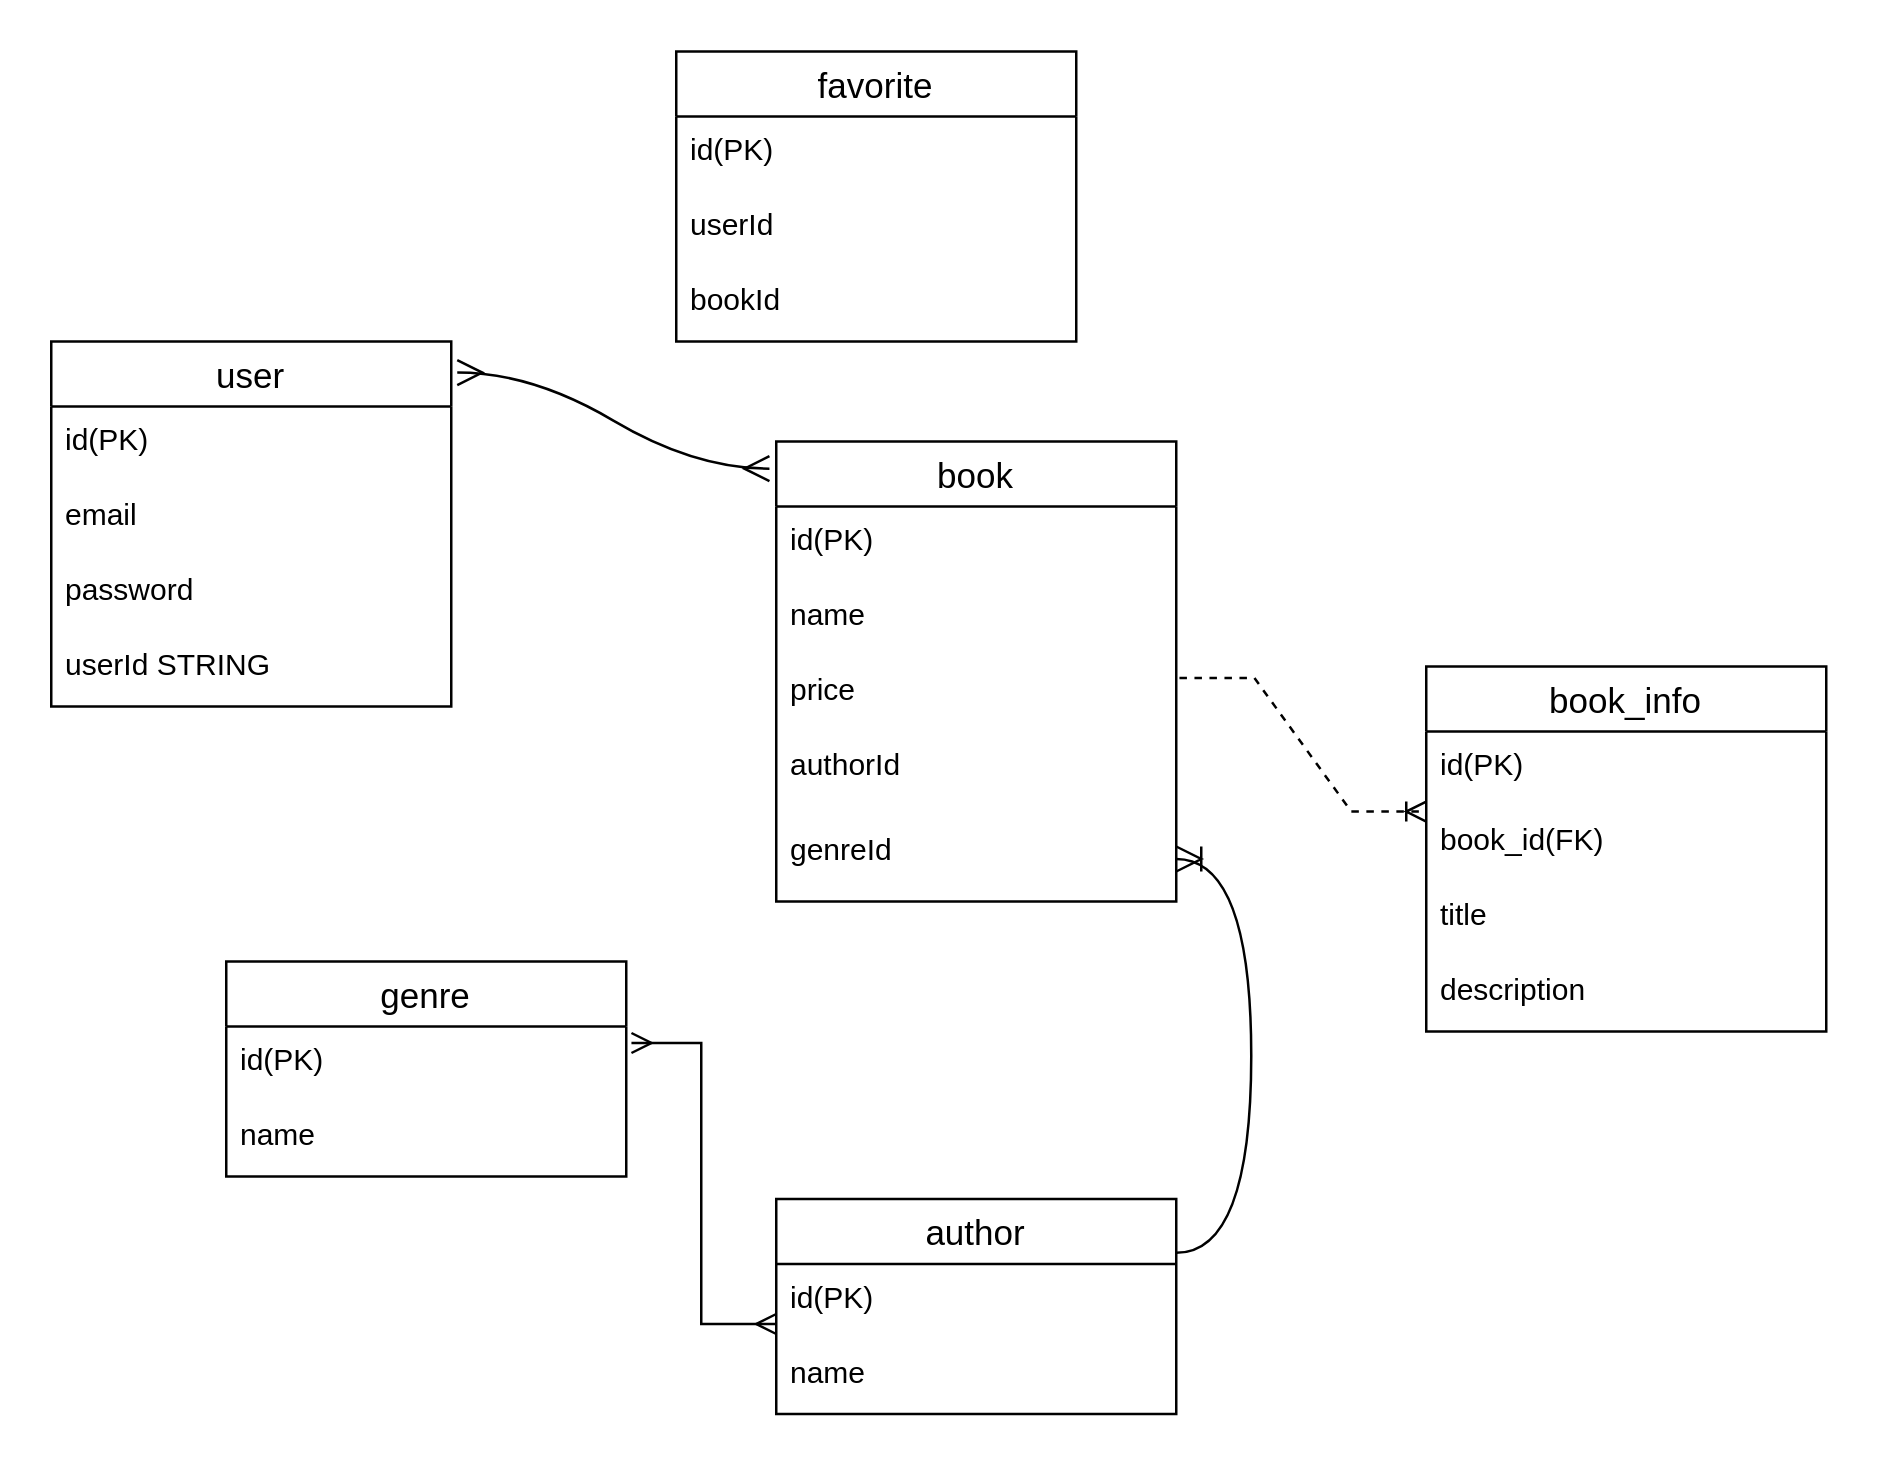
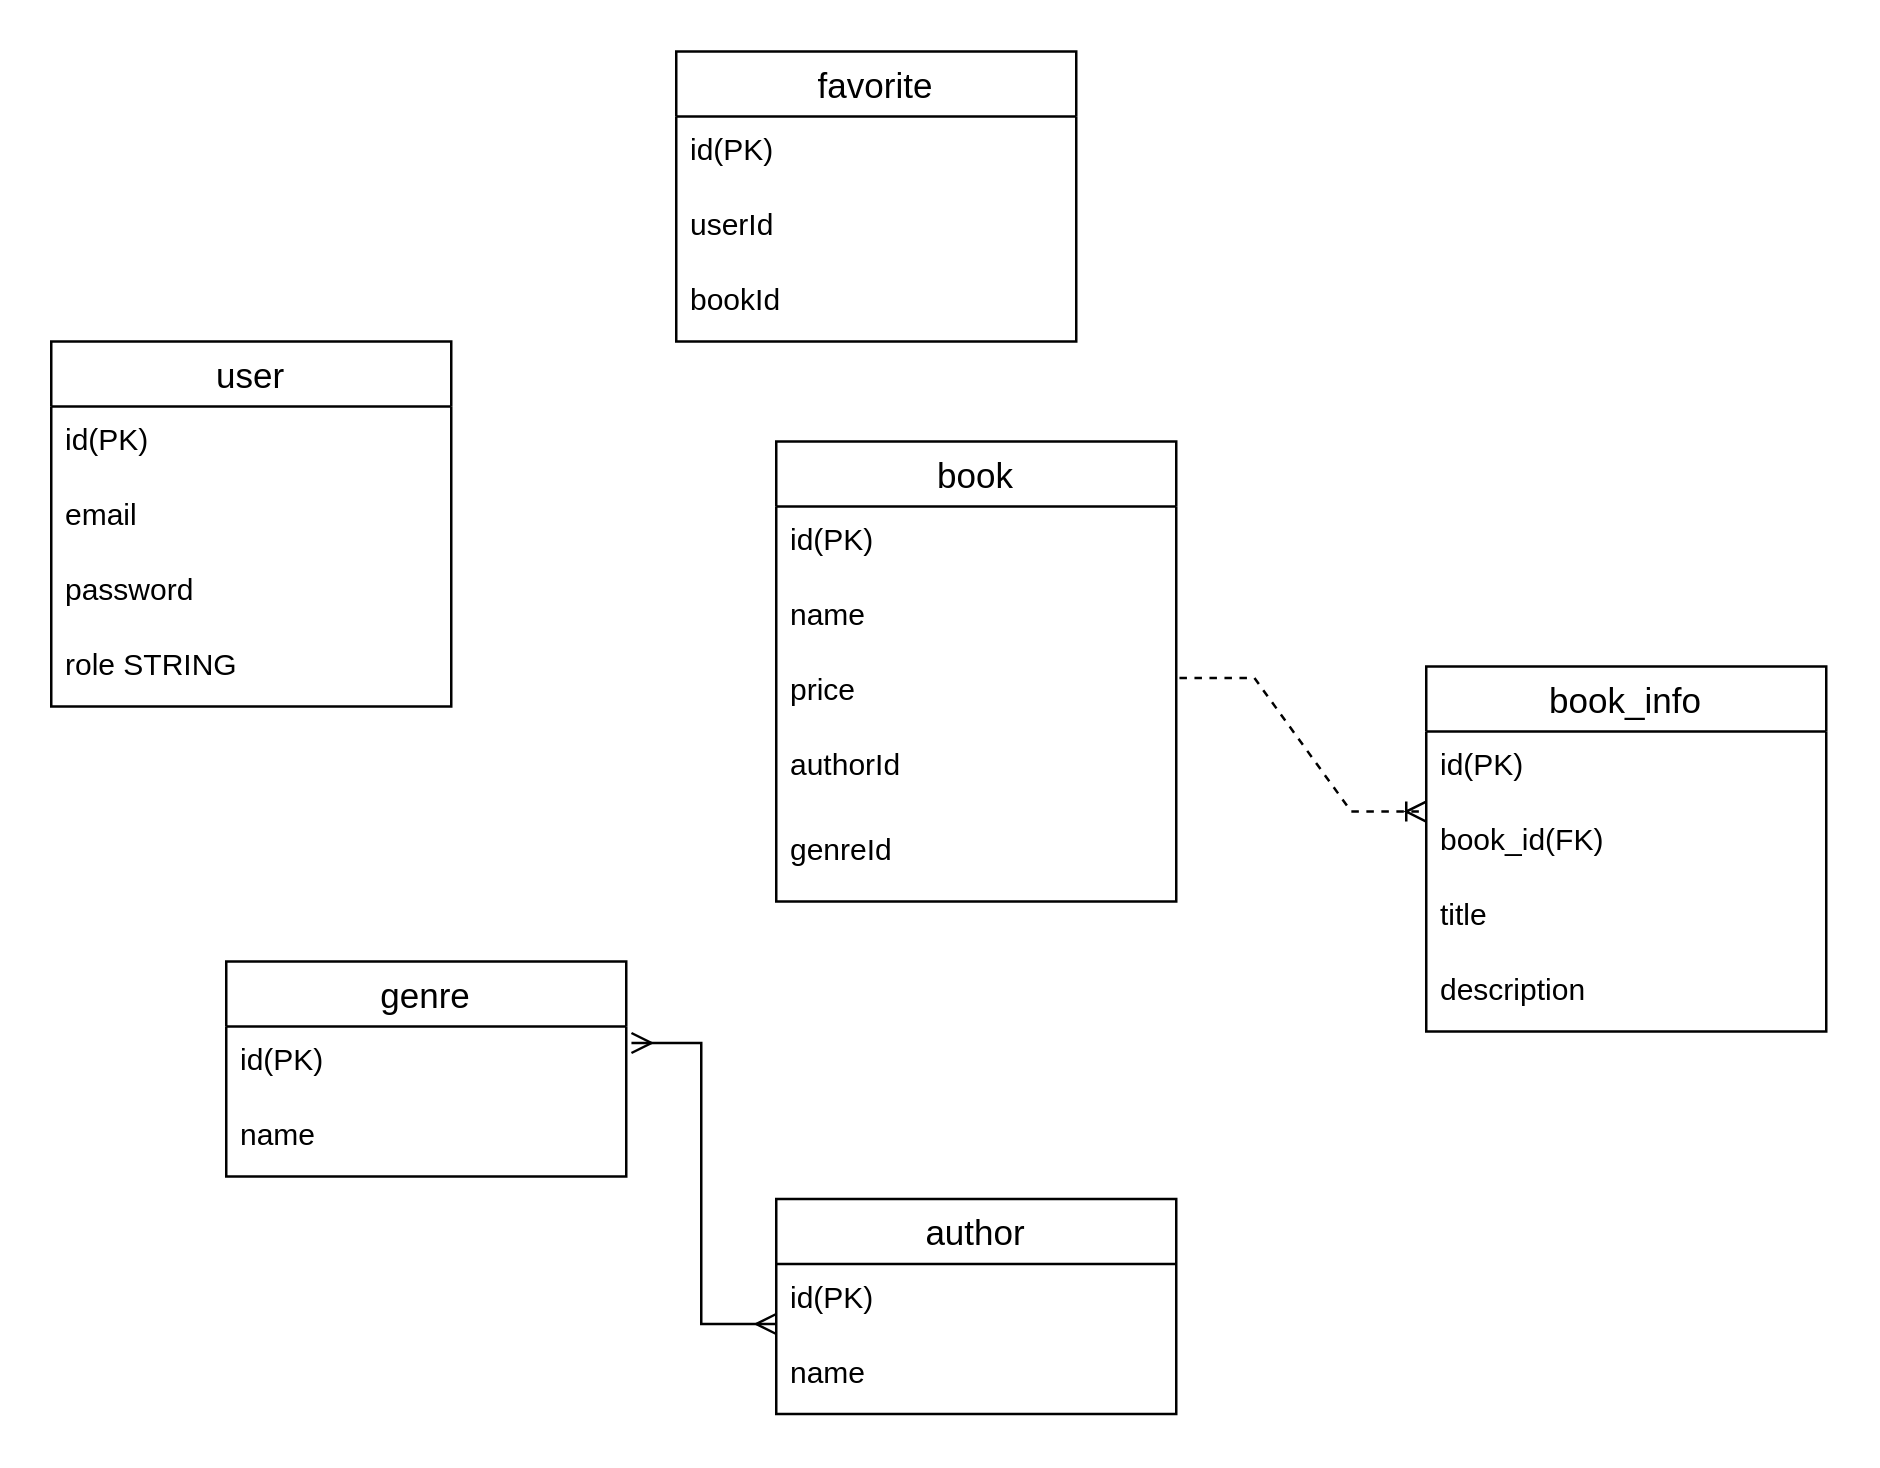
edge "user" -- "book": removed
node "userId STRING": label "userId STRING" -> "role STRING"
edge "author" -> "genreId": removed
